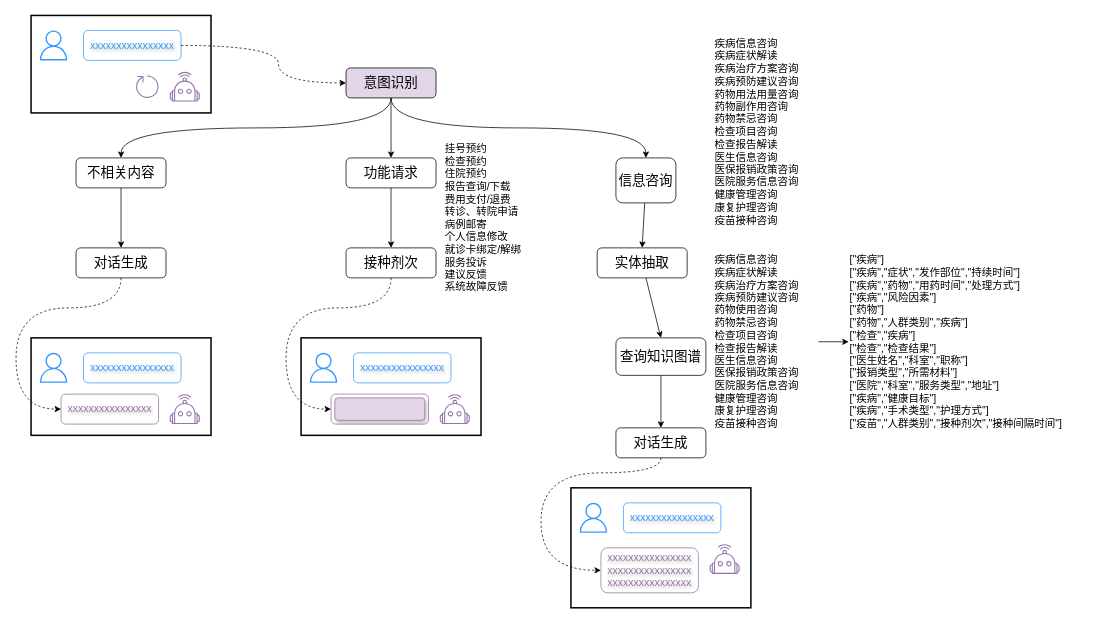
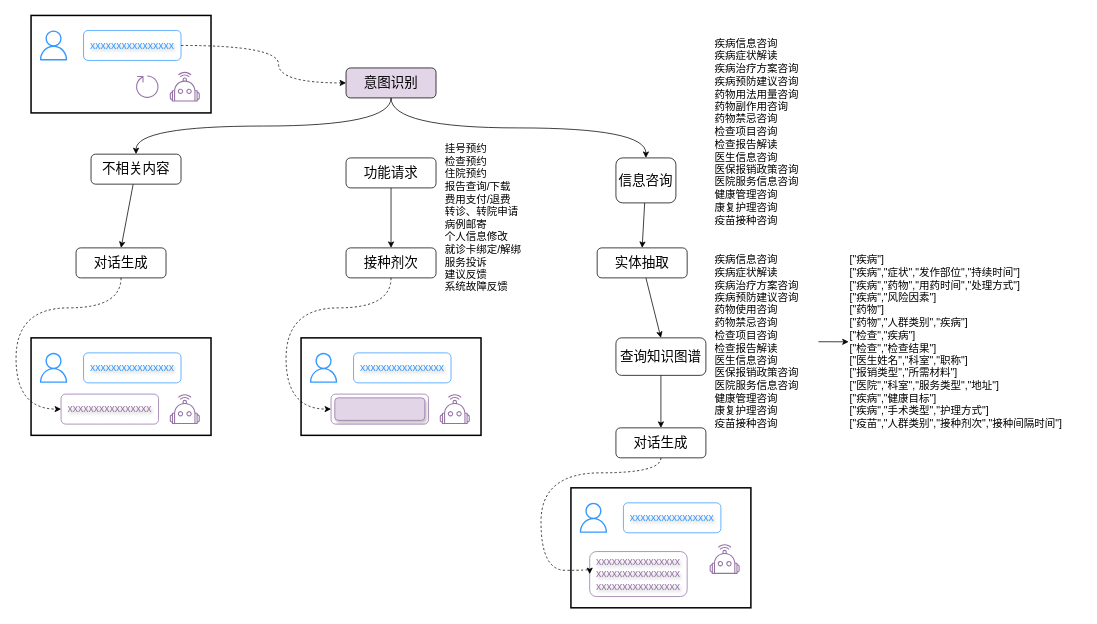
edge "意图识别" -> "功能请求": removed
node "不相关内容": moved (121, 173) -> (136, 169)
node "xxxxxxxxxxxxxxxx xxxxxxxxxxxxxxxx xxxxxxxxxxxxxxxx": moved (650, 570) -> (639, 574)
